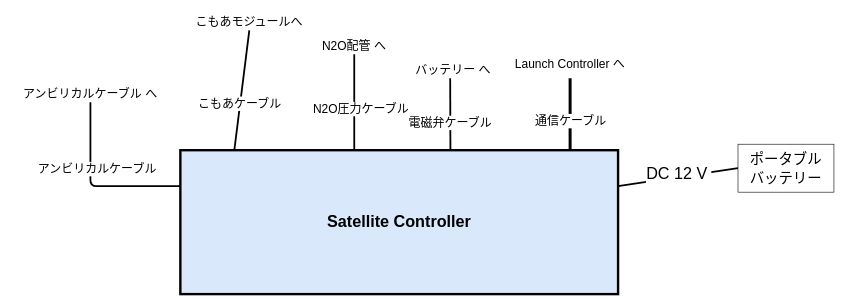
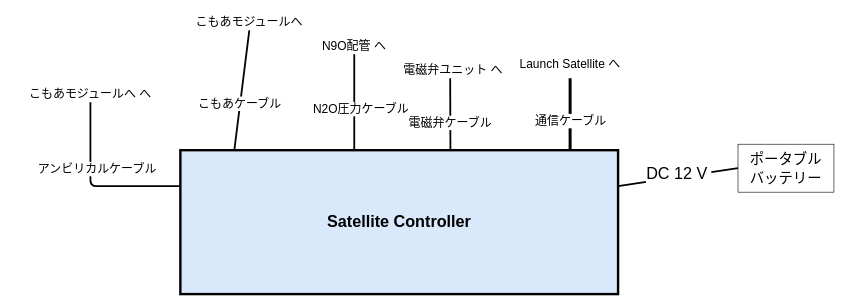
node "N2O配管 へ": label "N2O配管 へ" -> "N9O配管 へ"
node "Launch Controller へ": label "Launch Controller へ" -> "Launch Satellite へ"
node "バッテリー へ": label "バッテリー へ" -> "電磁弁ユニット へ"
node "アンビリカルケーブル へ": label "アンビリカルケーブル へ" -> "こもあモジュールへ へ"
